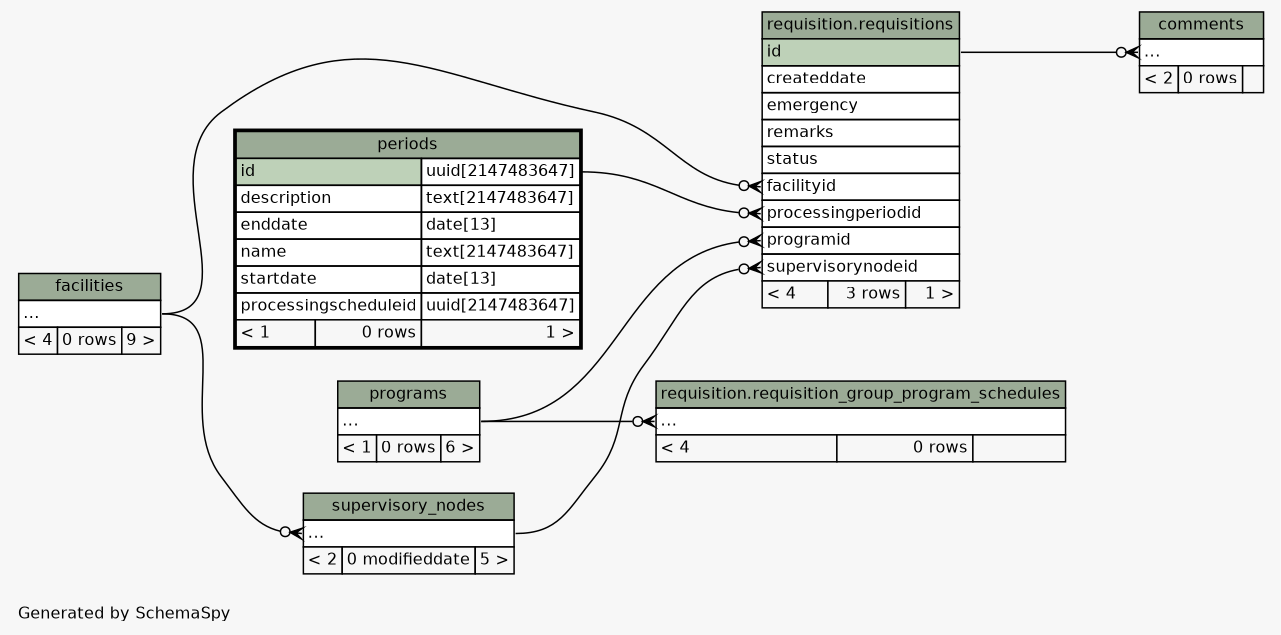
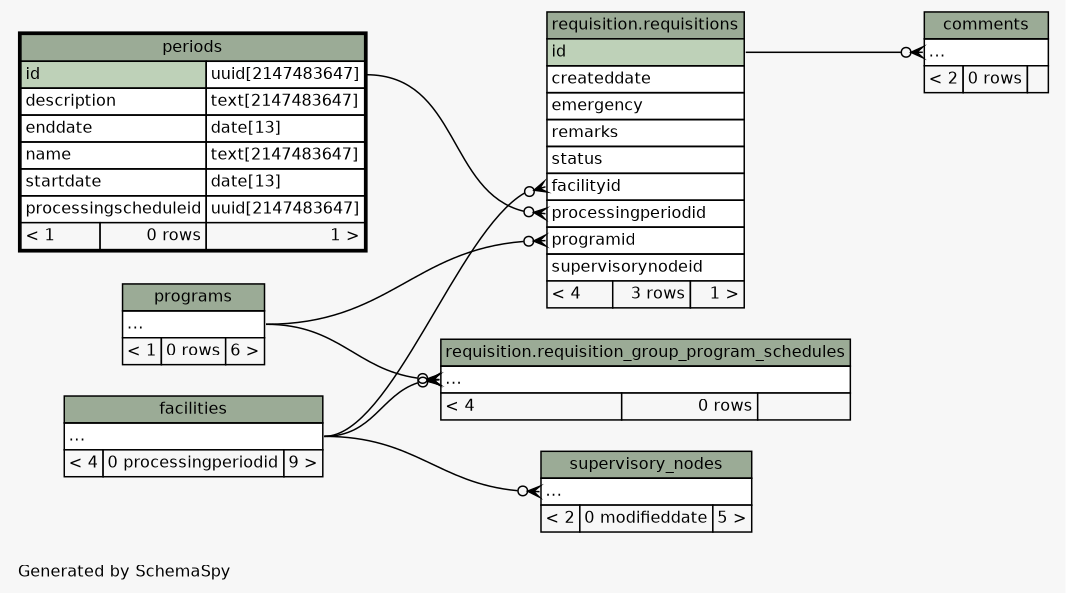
node "facilities": text "0 rows" -> "0 processingperiodid"
edge "facilities" -> "requisition.requisition_group_program_schedules": added
edge "supervisory_nodes" -> "requisition.requisitions": removed
